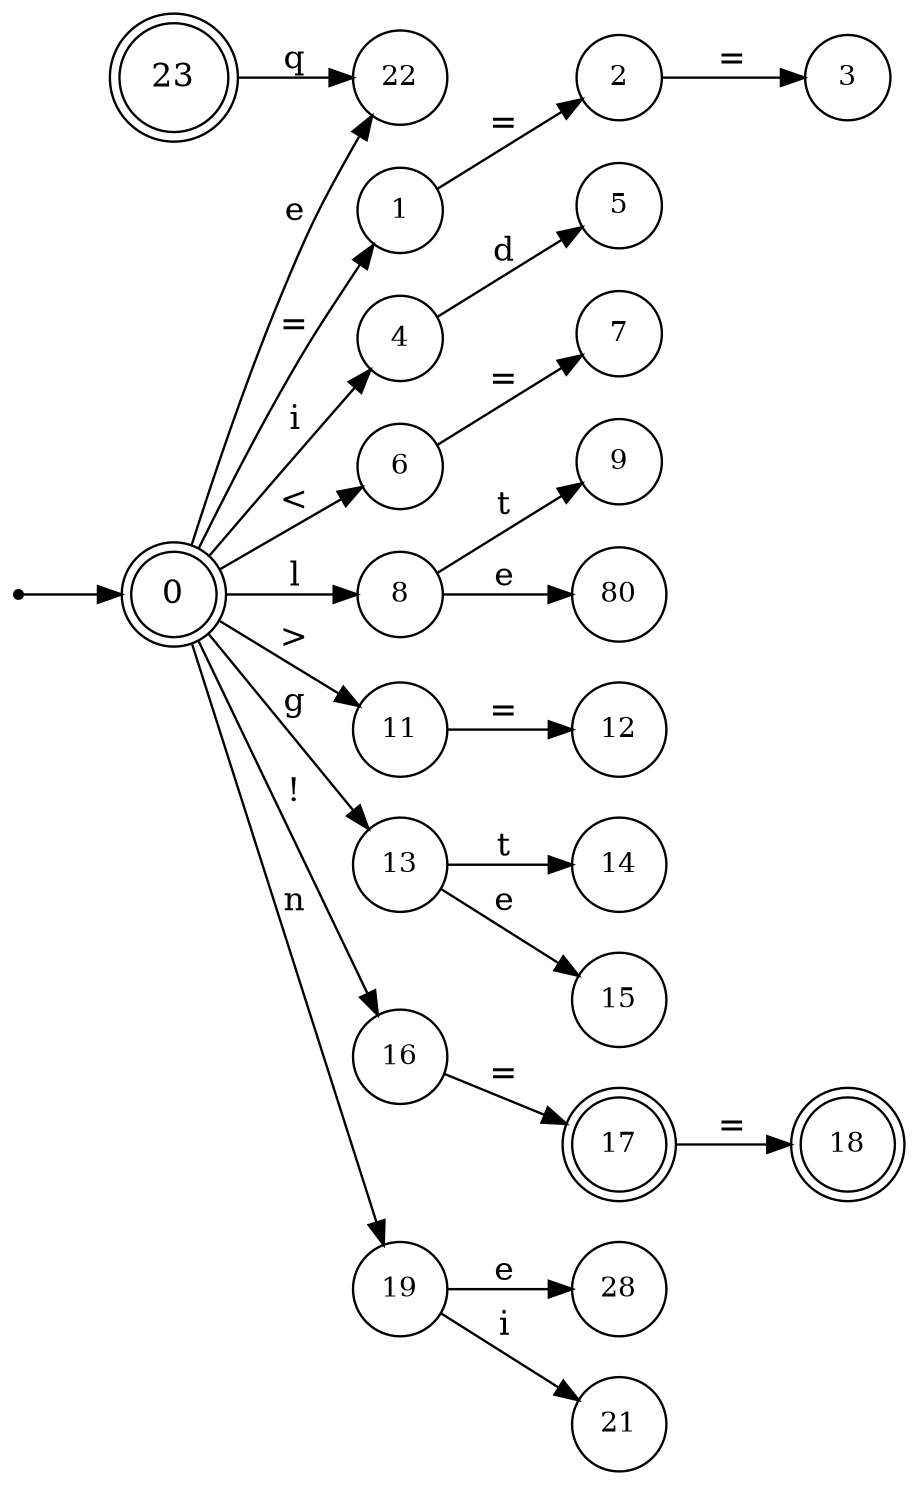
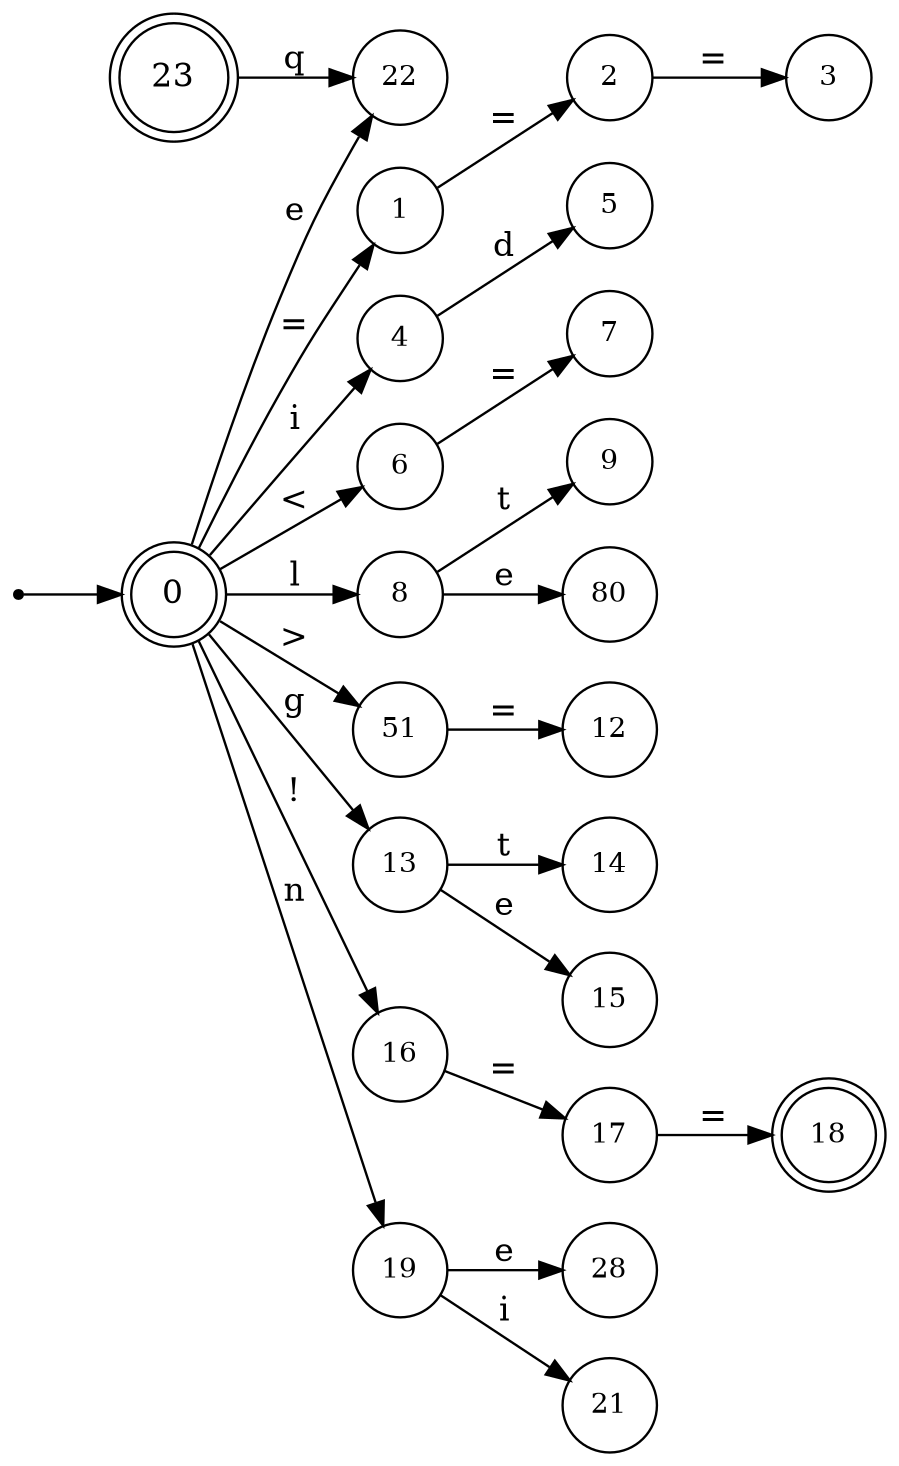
node "11": label "11" -> "51"
node "17": shape doublecircle -> circle
